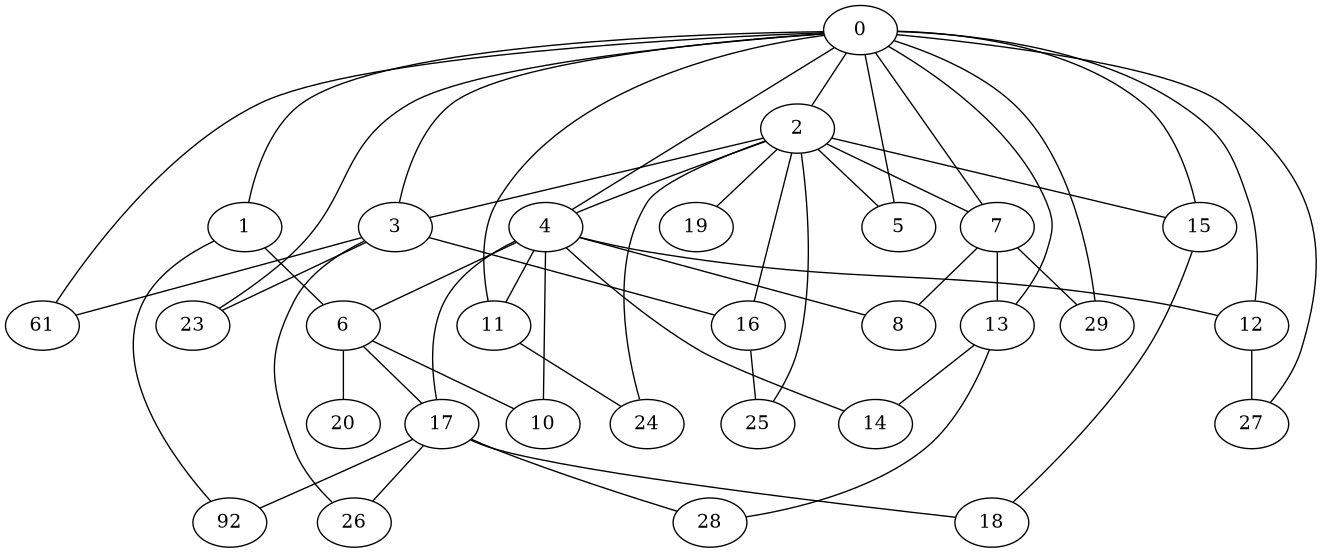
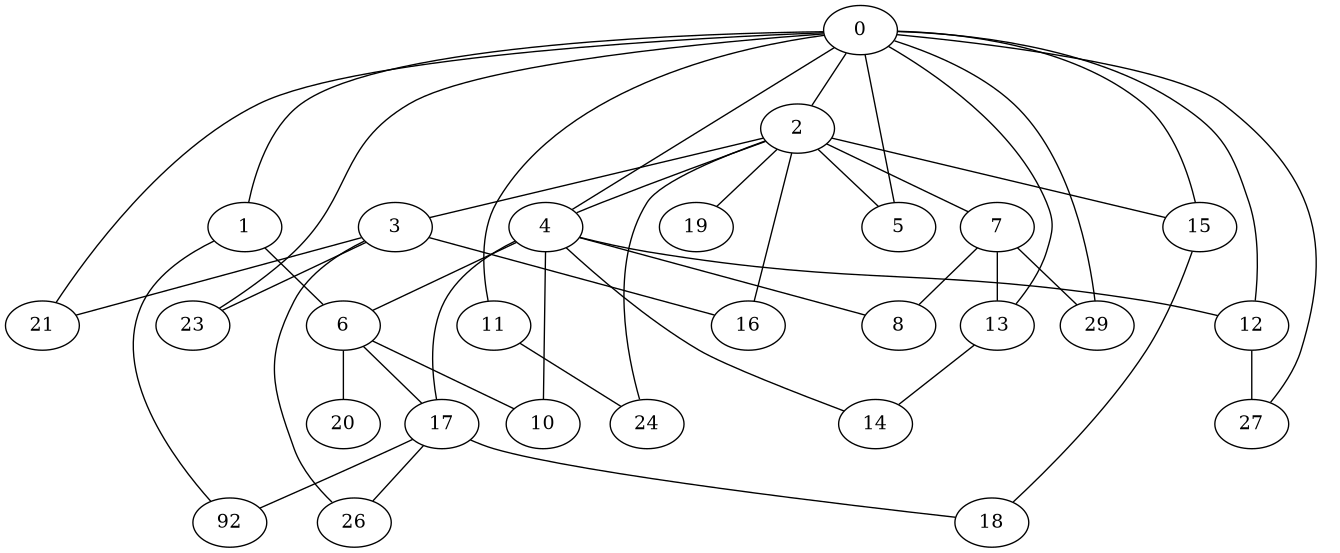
edge "0" -- "3": removed
edge "0" -- "7": removed
edge "4" -- "11": removed
node "61": label "61" -> "21"
node "25": removed
node "28": removed
